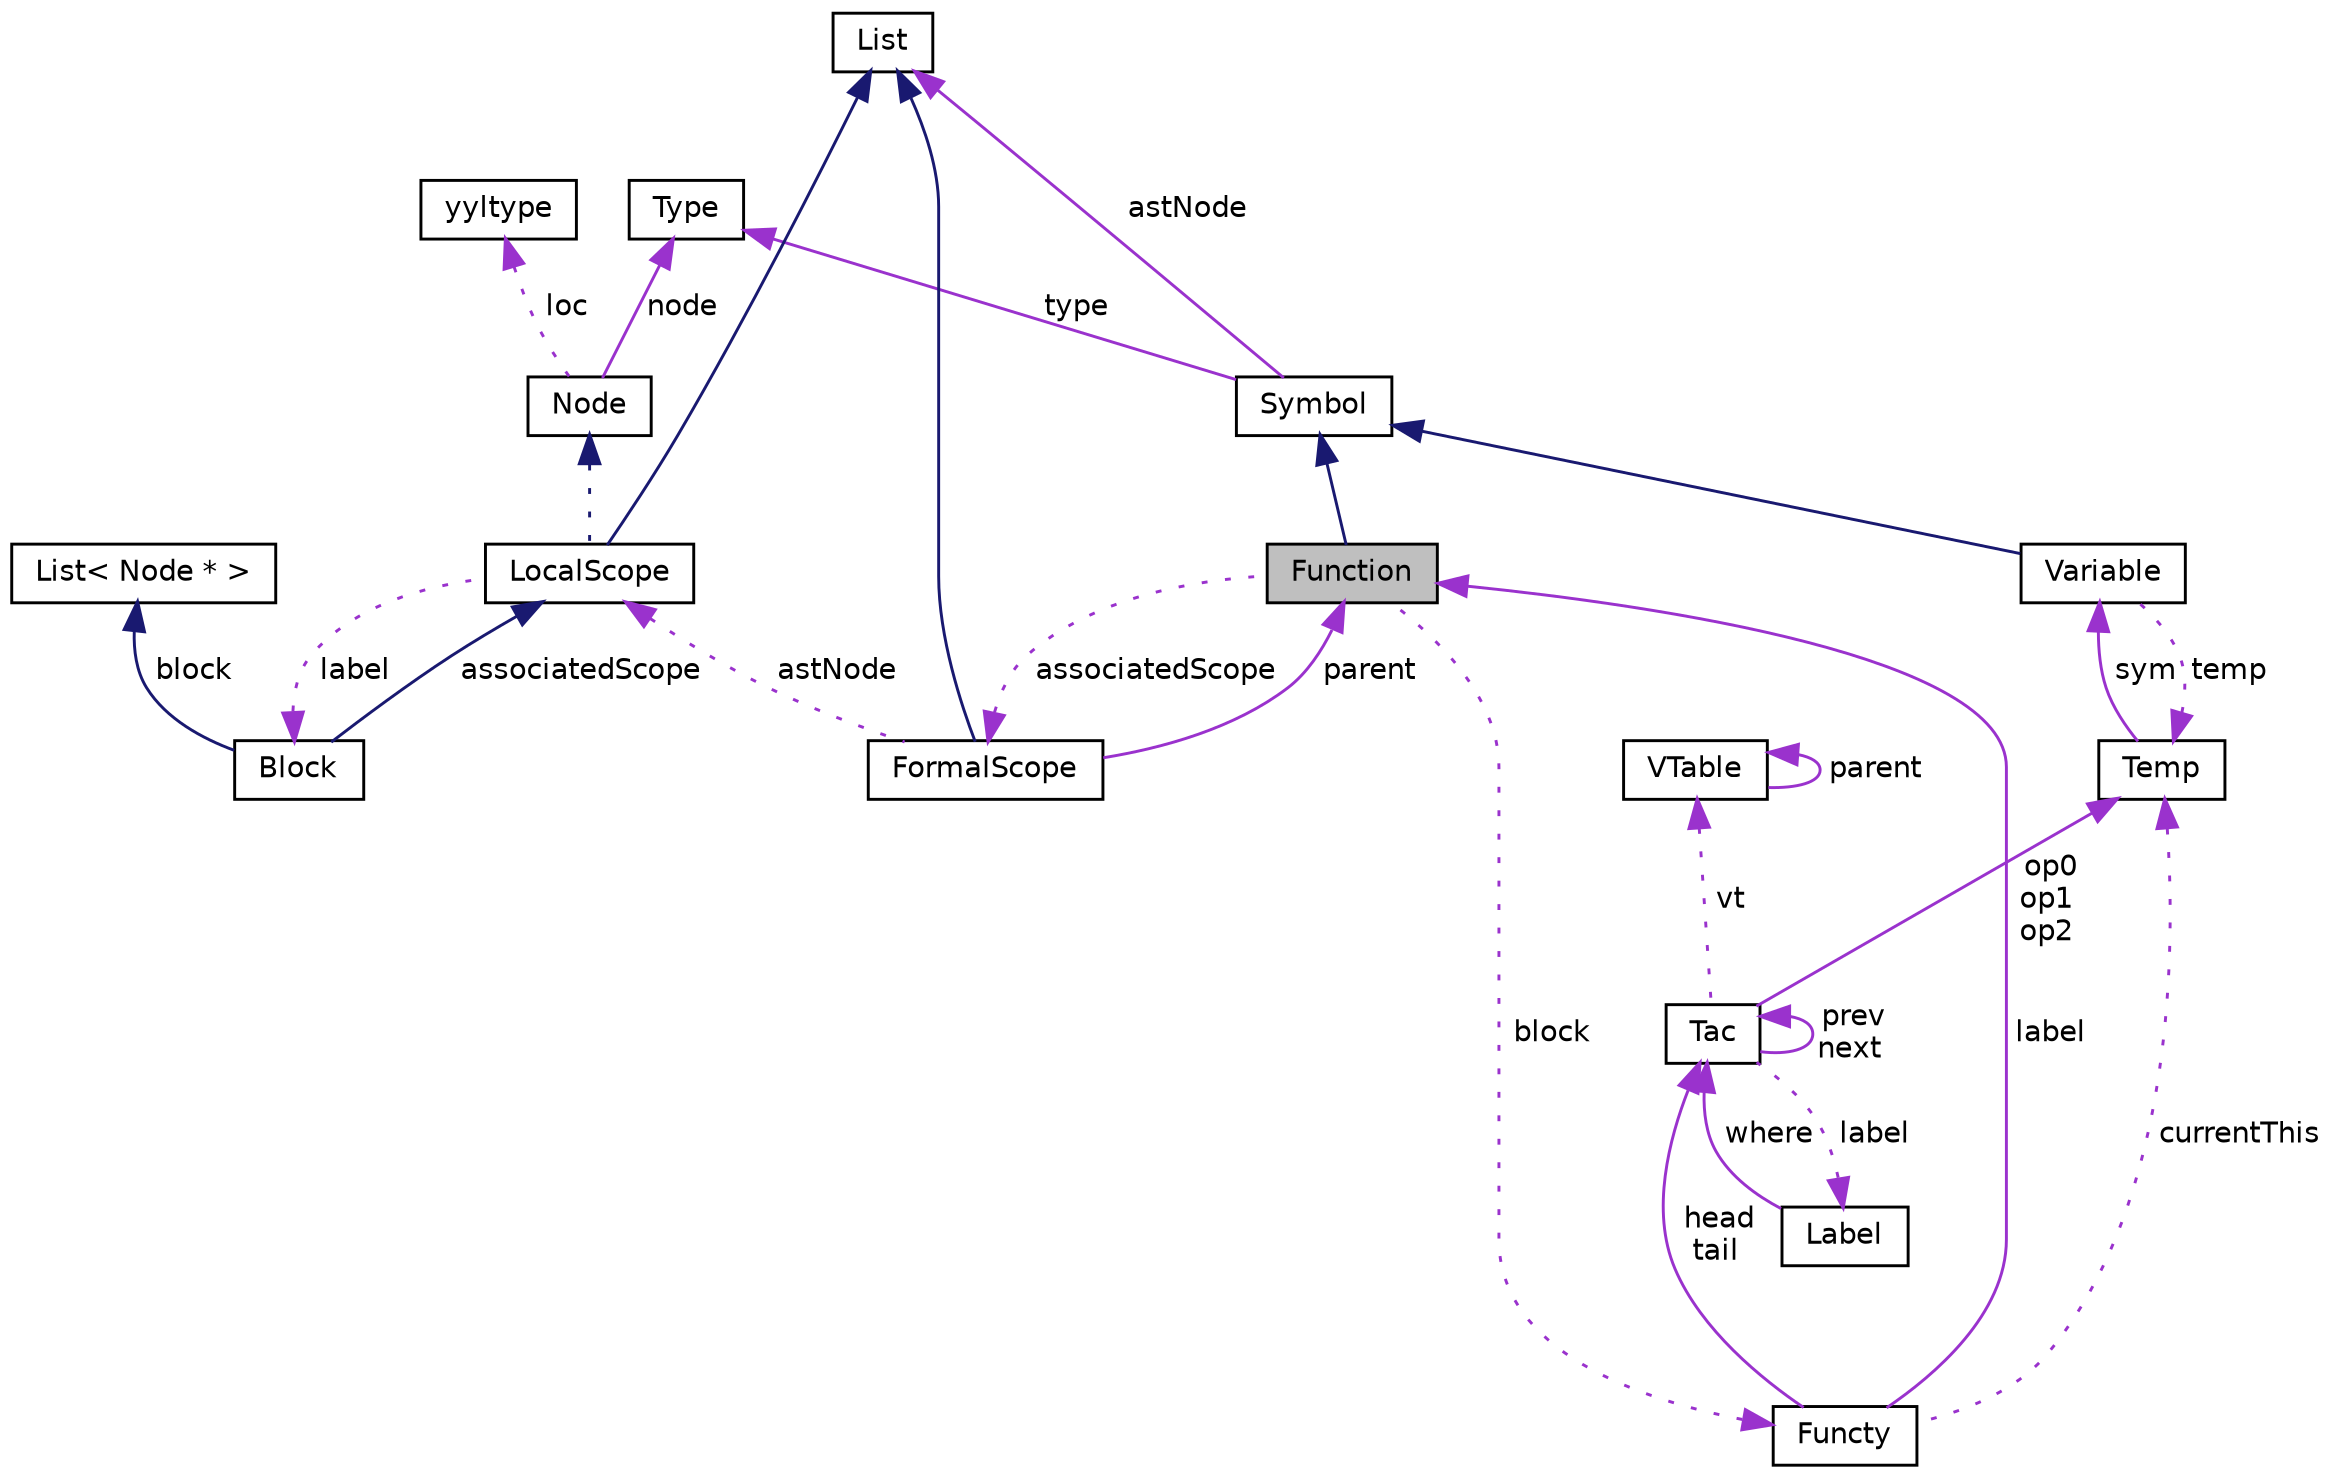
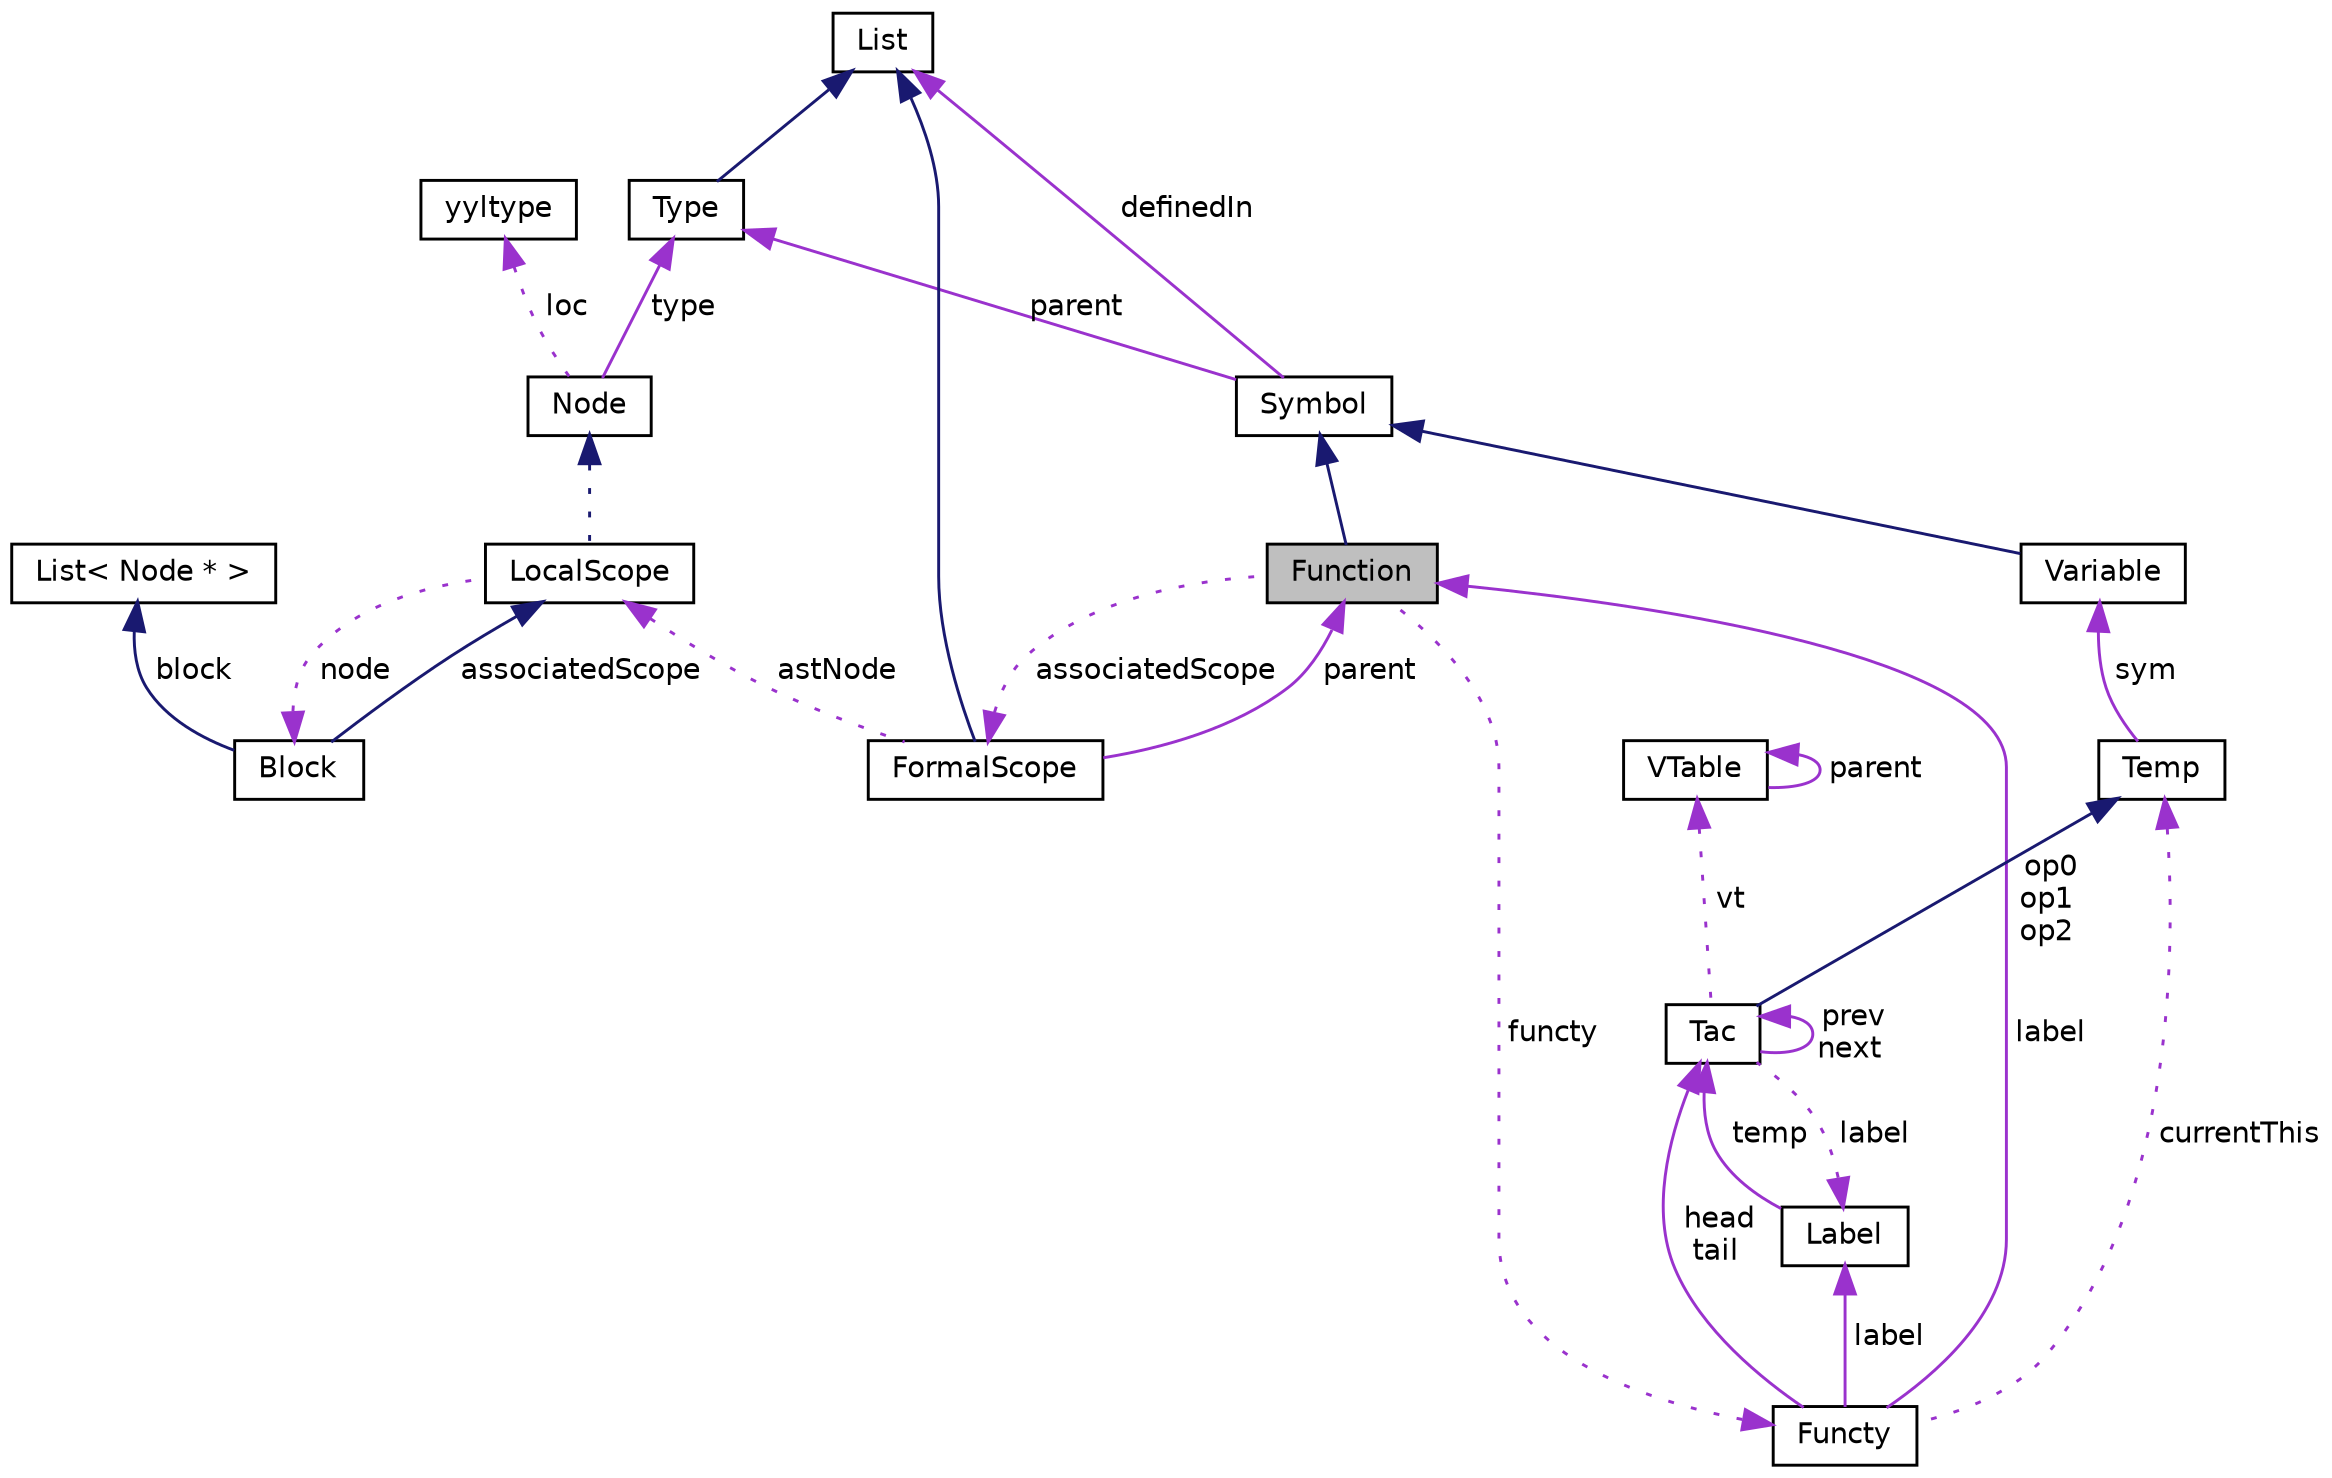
edge "Symbol" -> "List": label " astNode" -> " definedIn"
edge "Node" -> "Type": label " node" -> " type"
edge "Symbol" -> "Type": label " type" -> " parent"
edge "LocalScope" -> "List": now "Type" -> "List"
edge "Variable" -> "Temp": removed, label "temp"
edge "LocalScope" -> "Block": label " label" -> " node"
edge "Tac" -> "Temp": color darkorchid3 -> midnightblue
edge "Function" -> "Functy": label " block" -> " functy"
edge "Label" -> "Tac": label " where" -> " temp"
edge "Functy" -> "Label": added, label "label"
